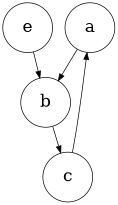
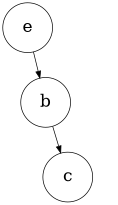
node "a": removed
